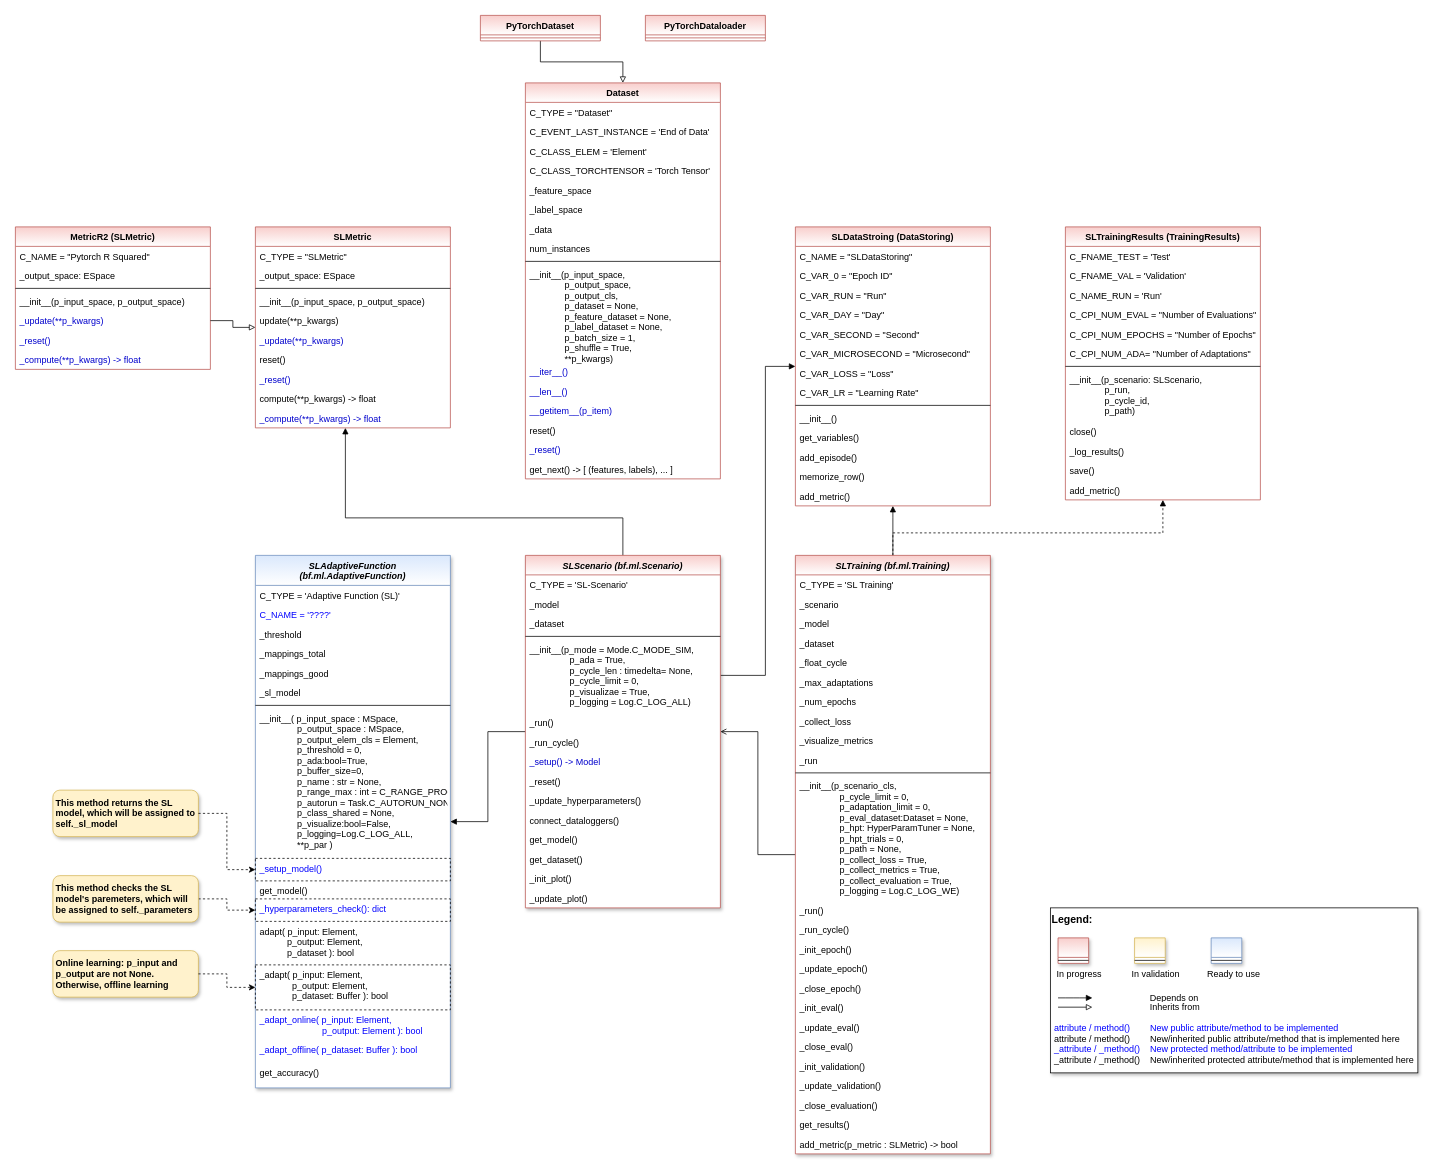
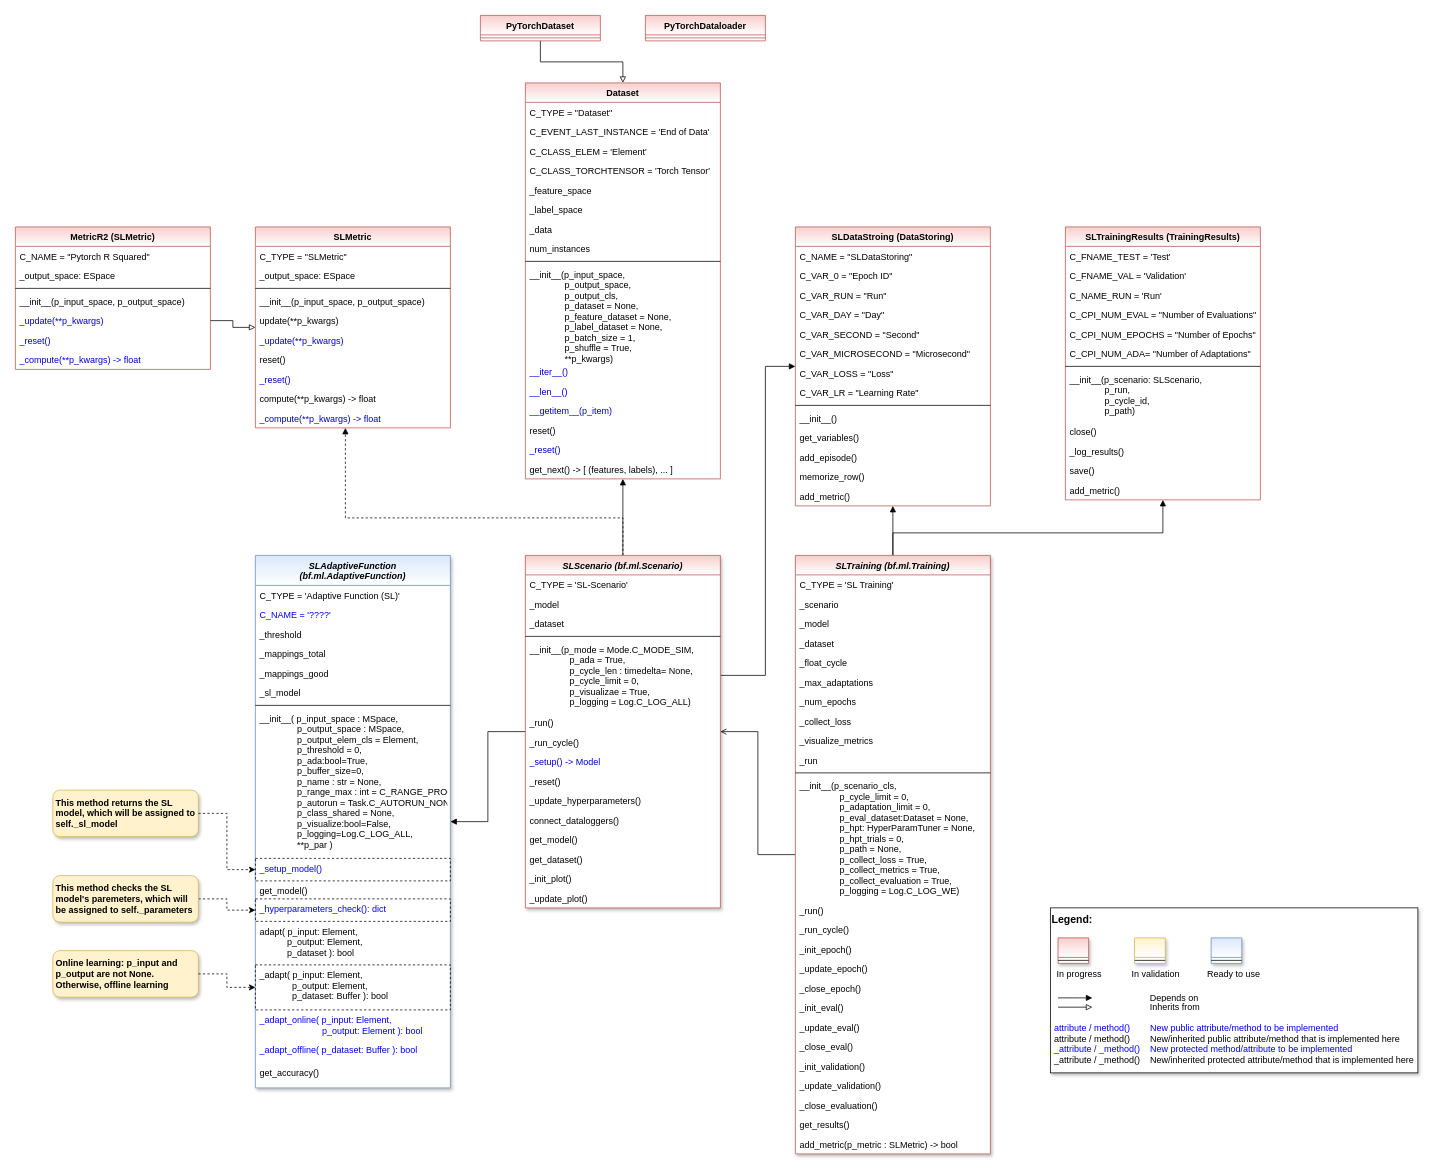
edge "SLScenario (bf.ml.Scenario)" -> "Dataset": added
edge "SLScenario (bf.ml.Scenario)" -> "SLMetric": style solid -> dashed
edge "SLTraining (bf.ml.Training)" -> "SLTrainingResults (TrainingResults)": style dashed -> solid
